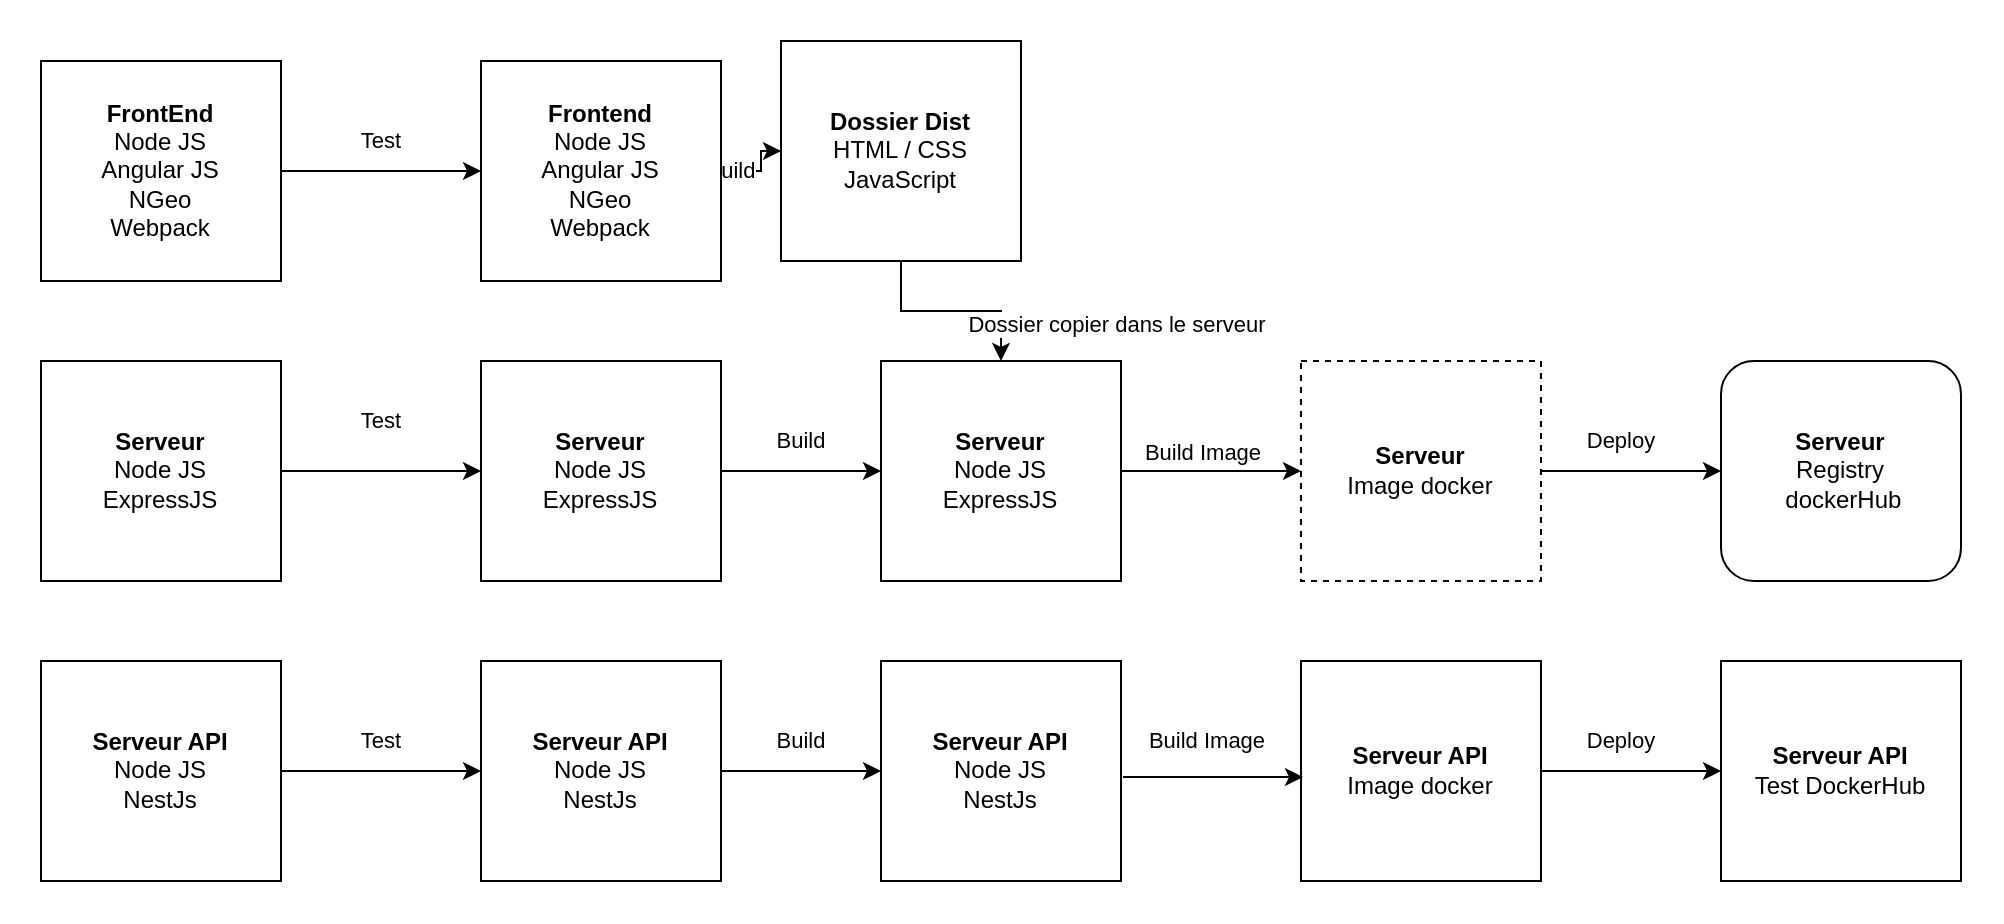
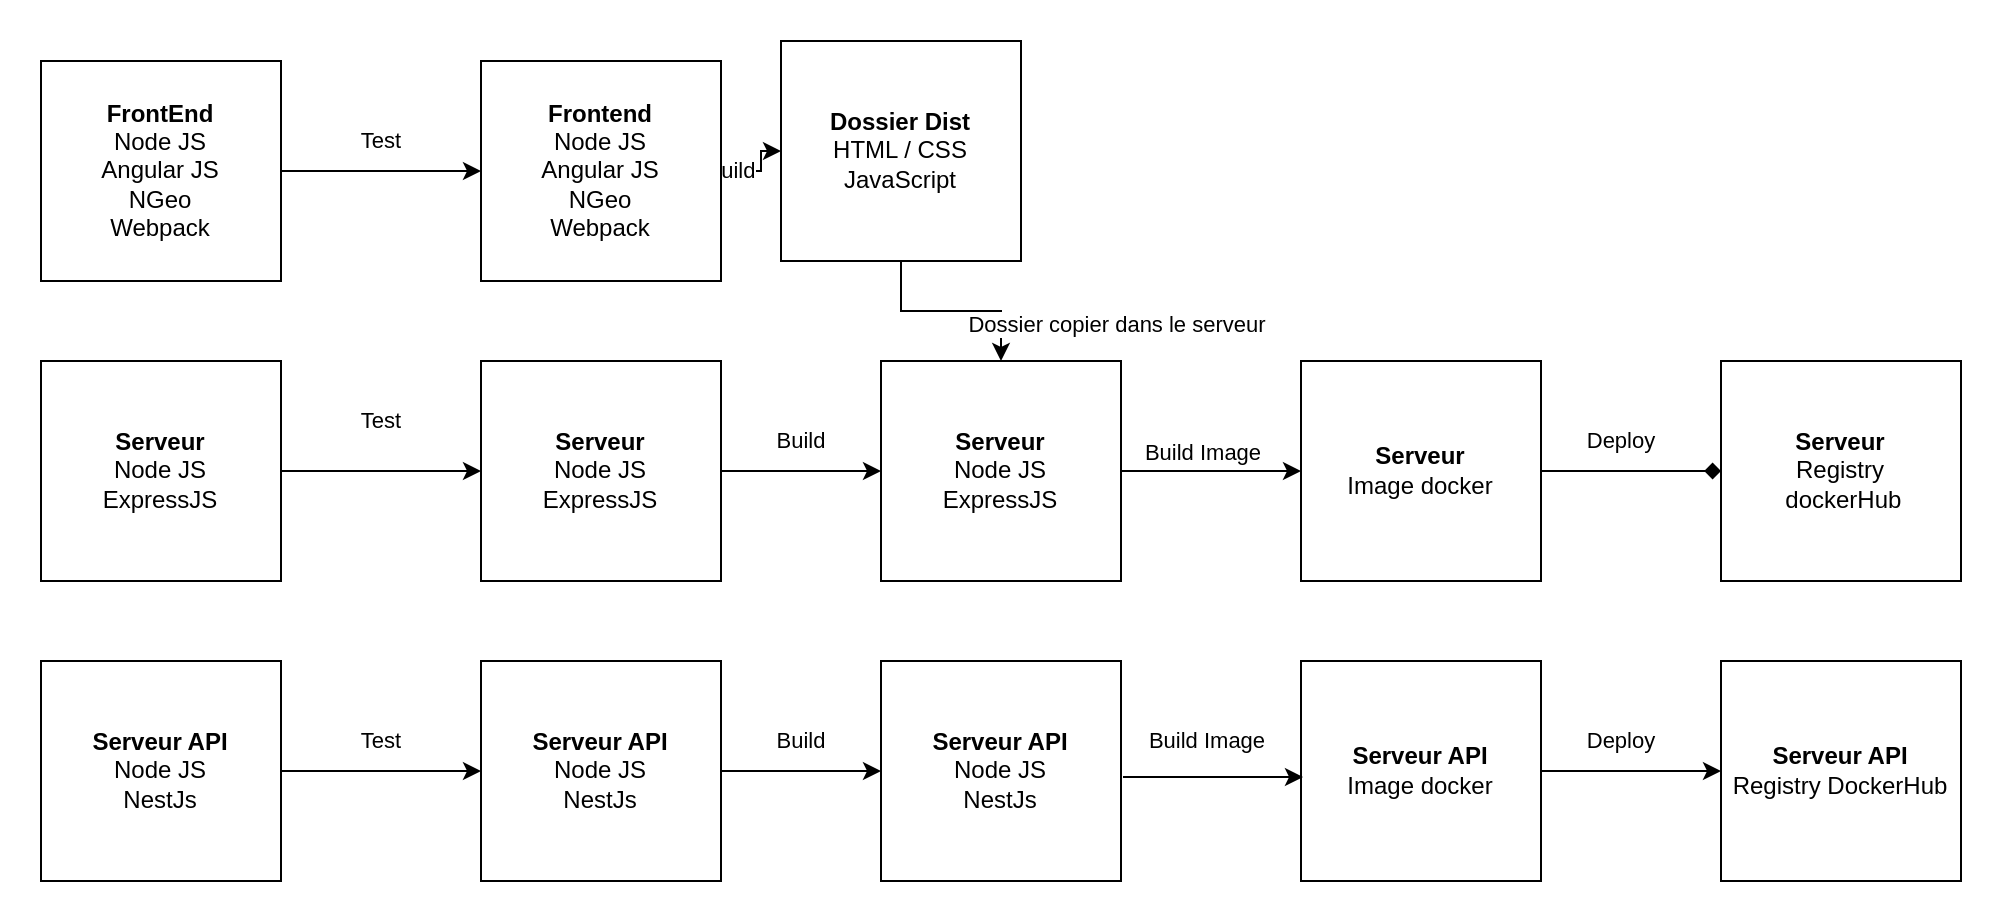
node "Serveur Image docker": style dashed -> solid
edge "Serveur Image docker" -> "Serveur Registry dockerHub": arrowhead classic -> diamond
node "Serveur Registry dockerHub": shape rounded rectangle -> rectangle
node "Serveur API Test DockerHub": label "Serveur API Test DockerHub" -> "Serveur API Registry DockerHub"
